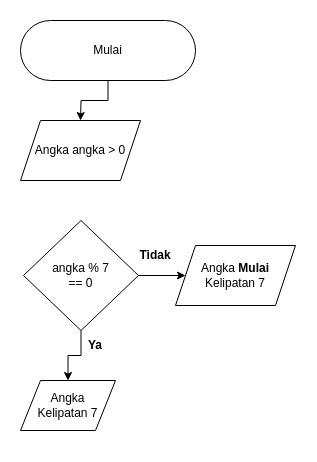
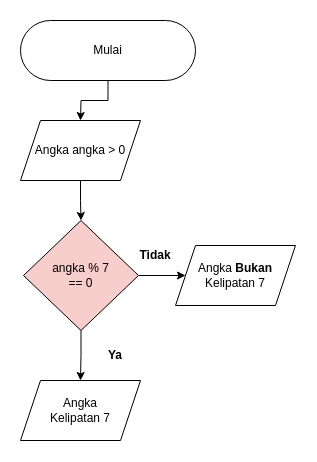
edge "Angka angka > 0" -> "angka % 7 == 0": added
node "angka % 7 == 0": fillcolor #ffffff -> #f8cecc
node "Angka Mulai Kelipatan 7": label "Angka Mulai Kelipatan 7" -> "Angka Bukan Kelipatan 7"
node "Ya": moved (96, 346) -> (116, 356)
node "Angka Kelipatan 7": size 95x50 -> 120x60
